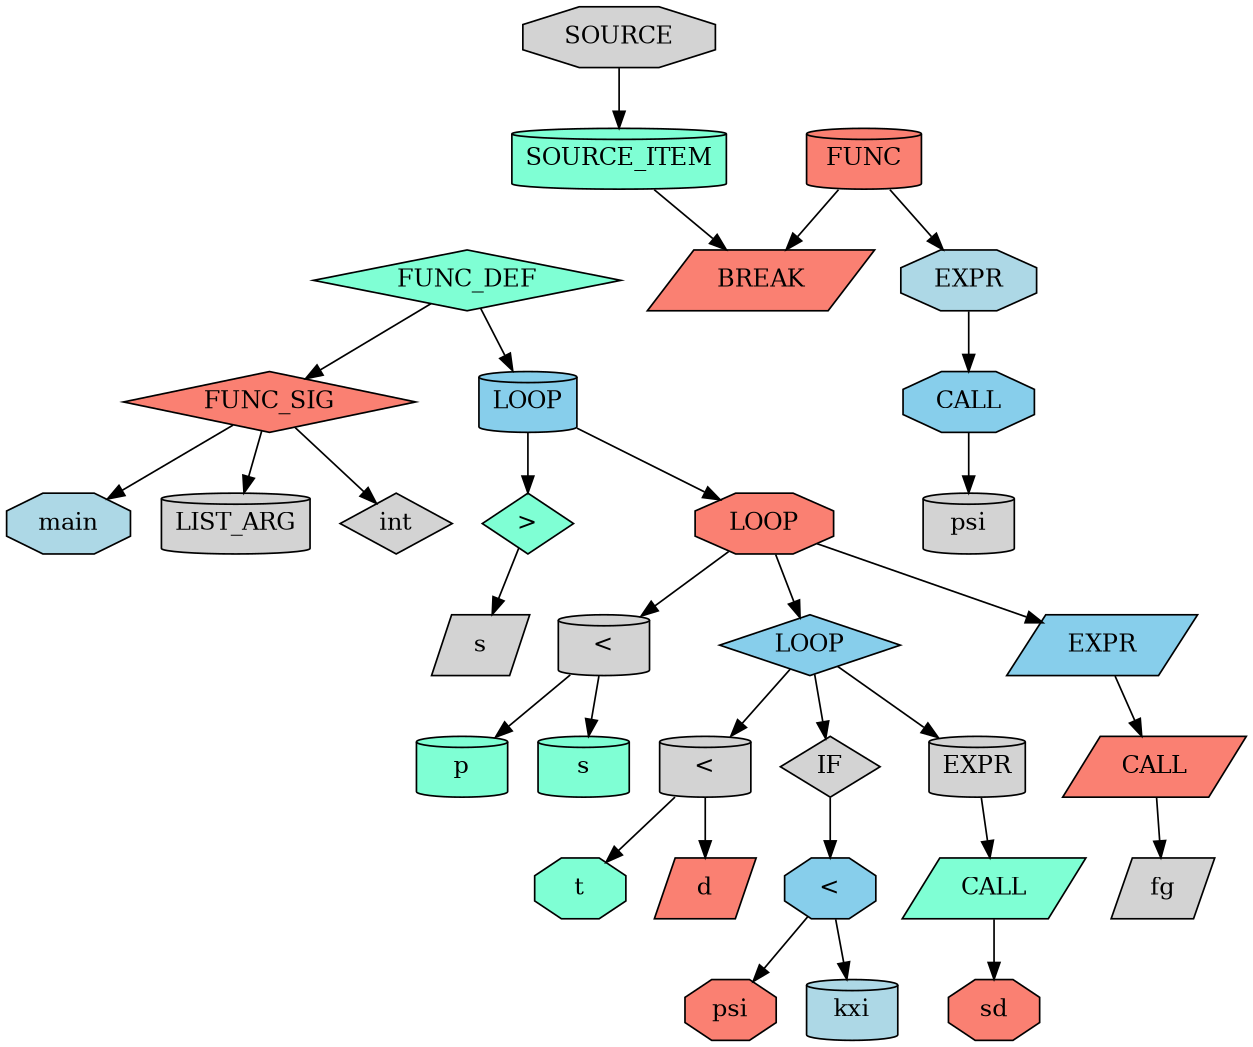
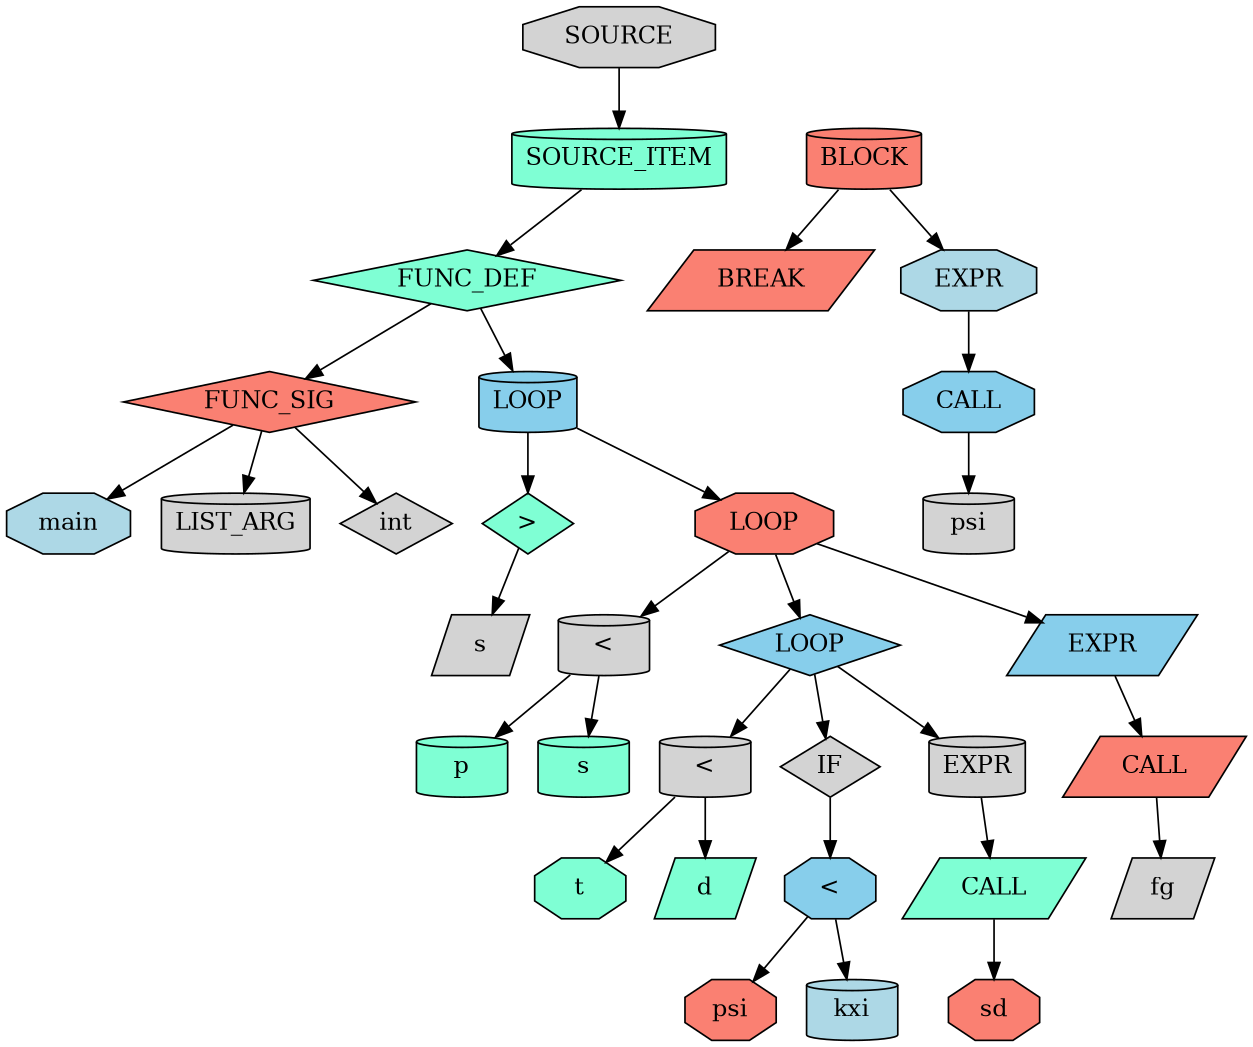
node "FUNC": label "FUNC" -> "BLOCK"
edge "SOURCE_ITEM" -> "BREAK": now "SOURCE_ITEM" -> "FUNC_DEF"
node "d": fillcolor salmon -> aquamarine
